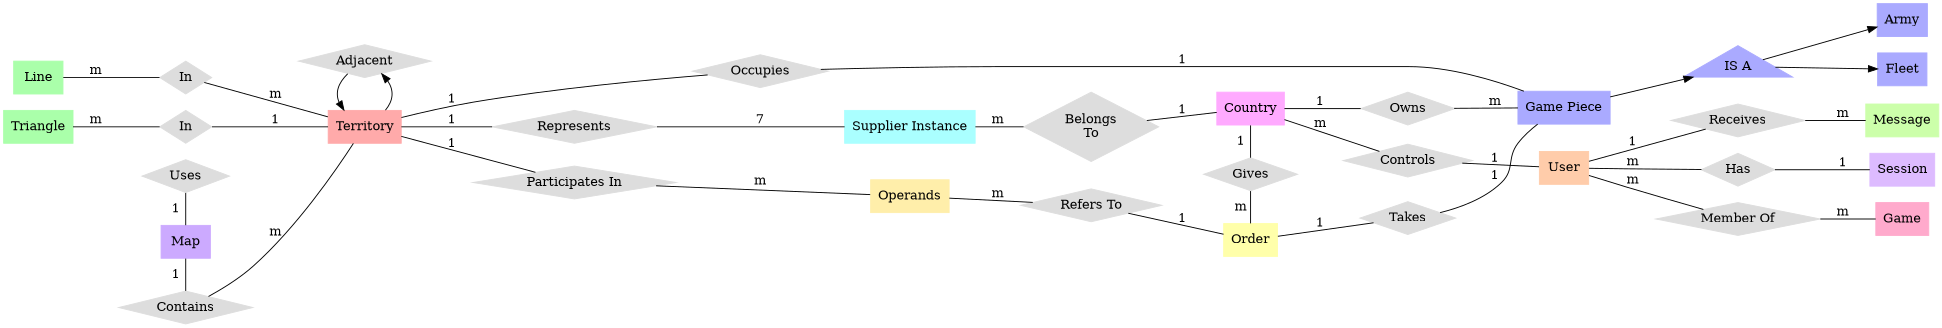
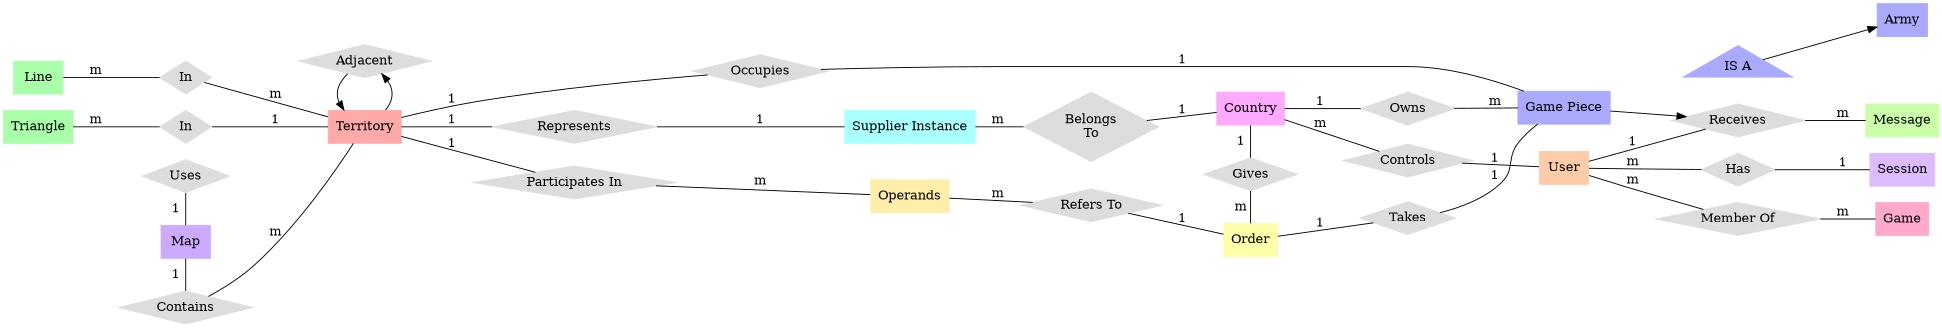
node "Fleet": removed
edge "Game Piece" -> "IS A": now "Game Piece" -> "Receives"
edge "Represents" -- "Supplier Instance": label "7" -> "1"
